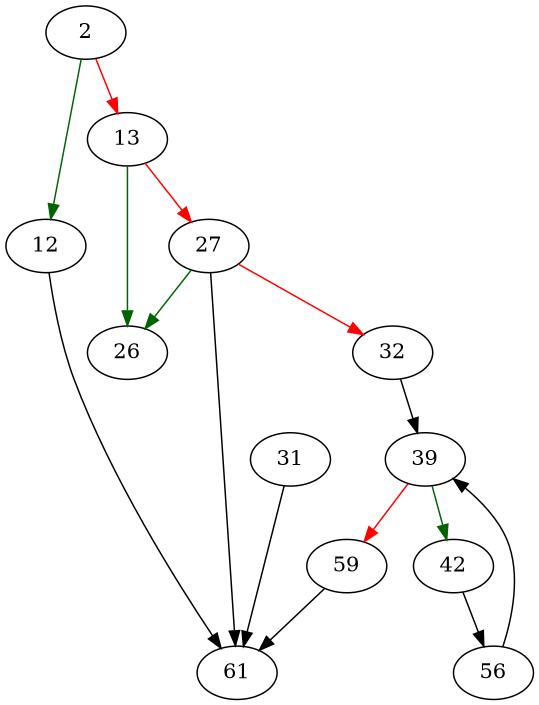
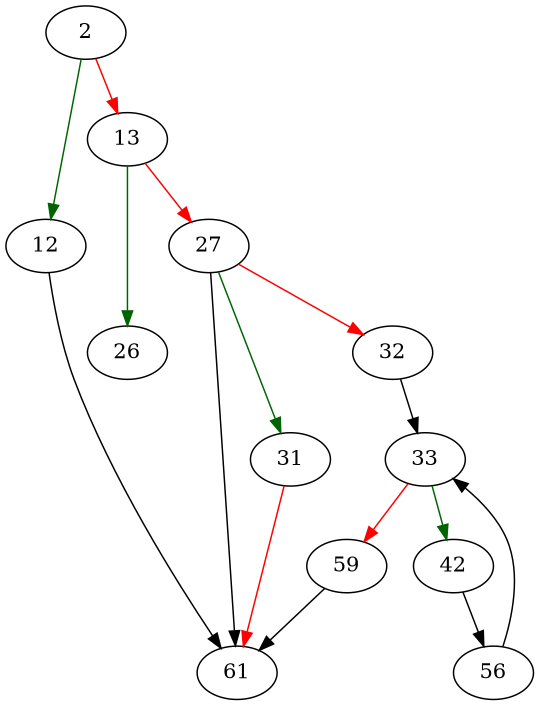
edge "27" -> "26": now "27" -> "31"
node "39": label "39" -> "33"
edge "31" -> "61": color black -> red
